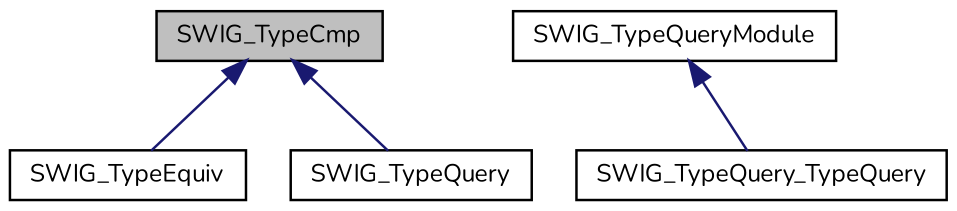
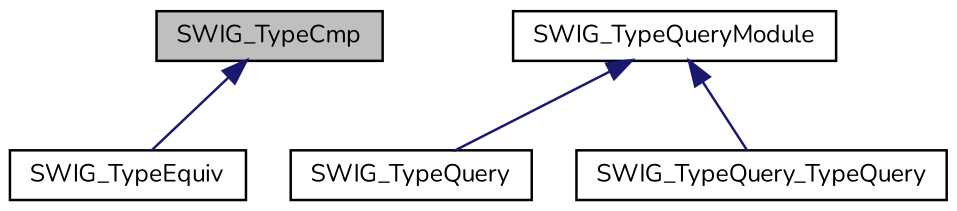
edge "SWIG_TypeQuery" -> "SWIG_TypeCmp": now "SWIG_TypeQuery" -> "SWIG_TypeQueryModule"
